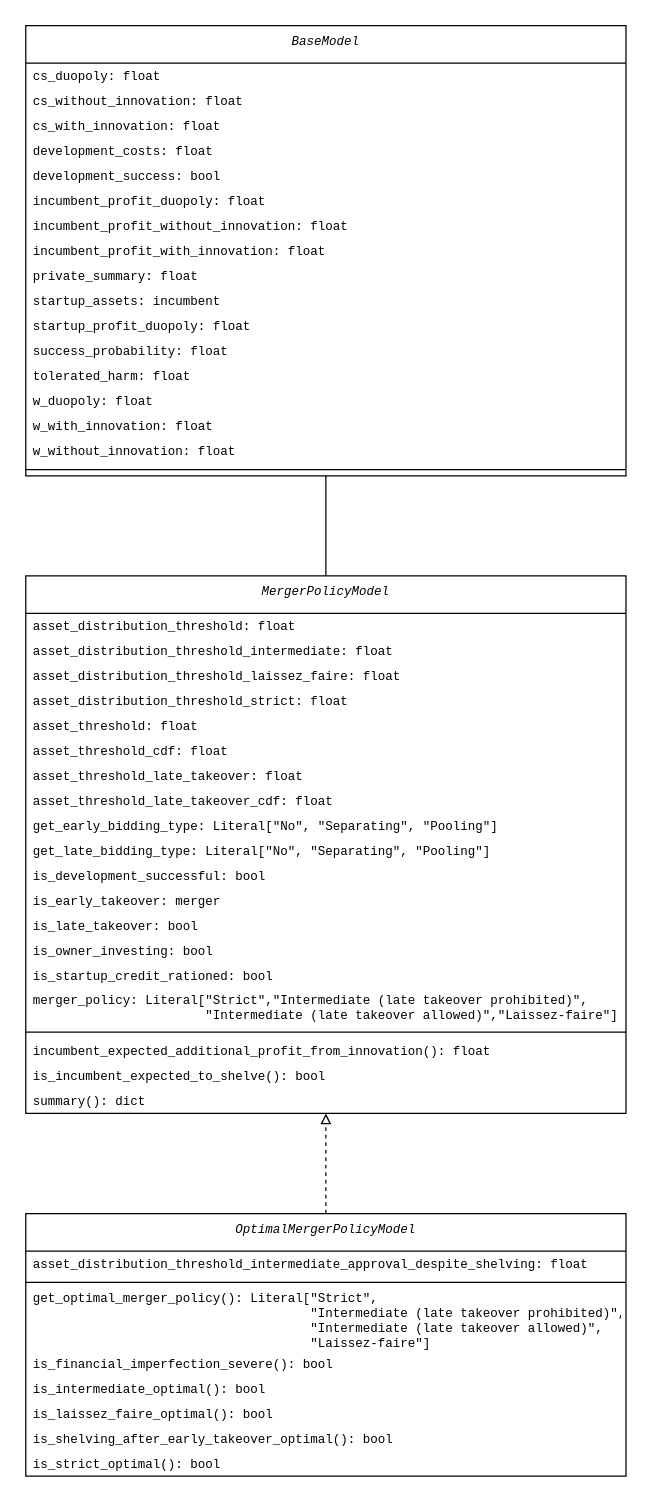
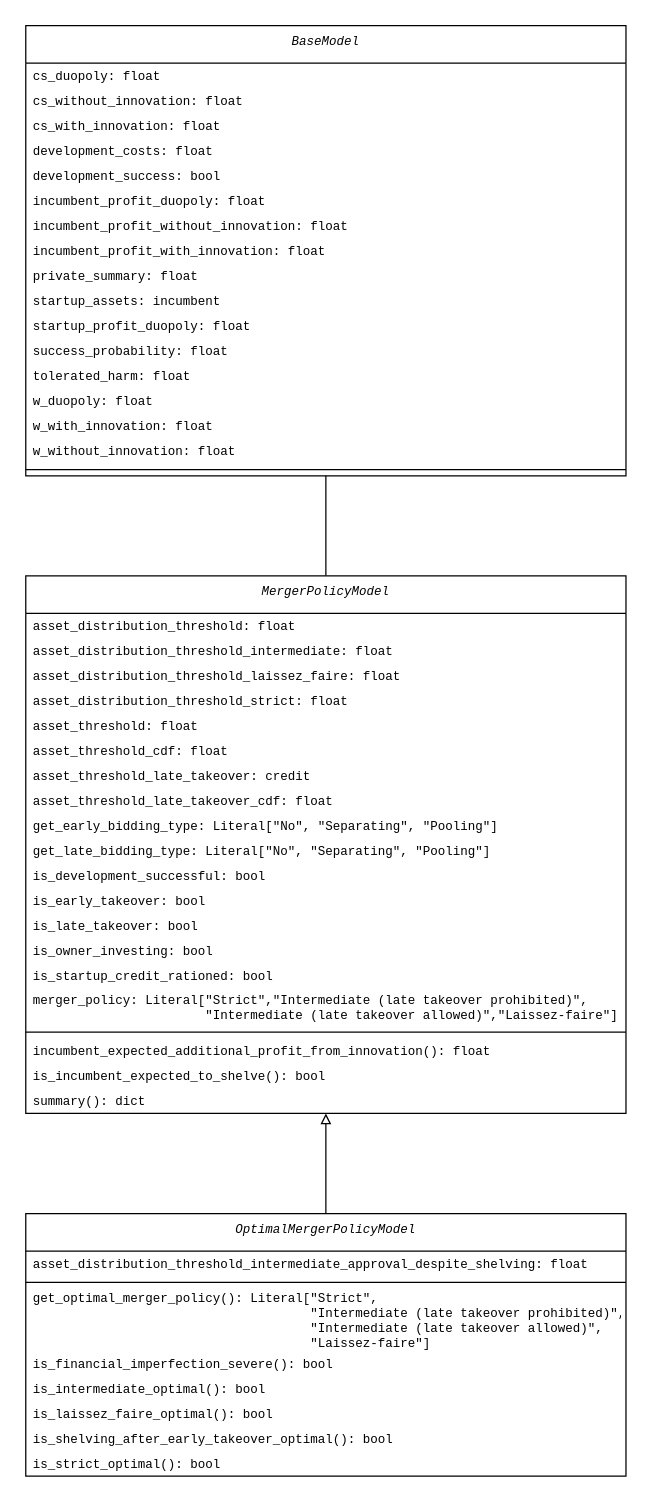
node "asset_threshold_late_takeover: float": label "asset_threshold_late_takeover: float" -> "asset_threshold_late_takeover: credit"
node "is_early_takeover: merger": label "is_early_takeover: merger" -> "is_early_takeover: bool"
edge "OptimalMergerPolicyModel" -> "summary(): dict": style dashed -> solid
